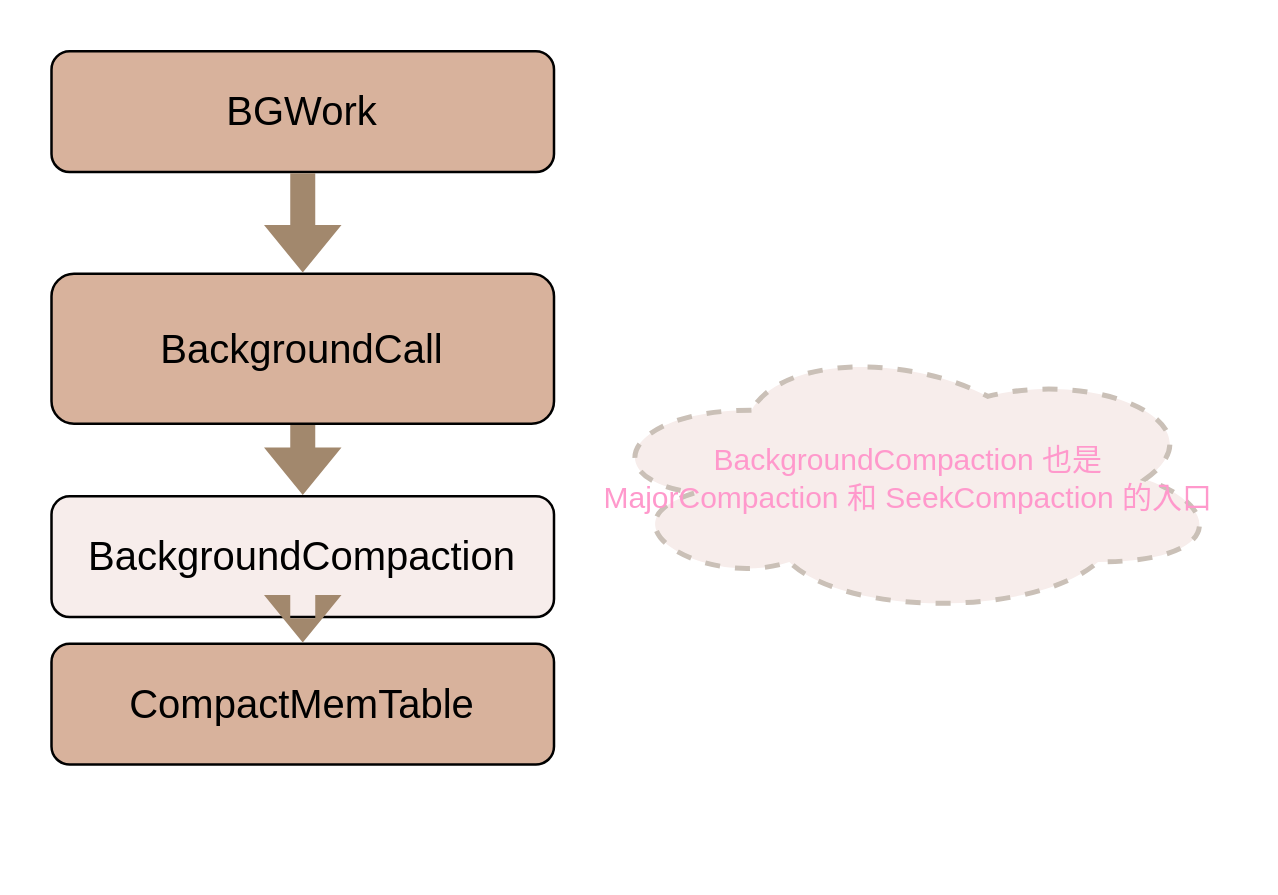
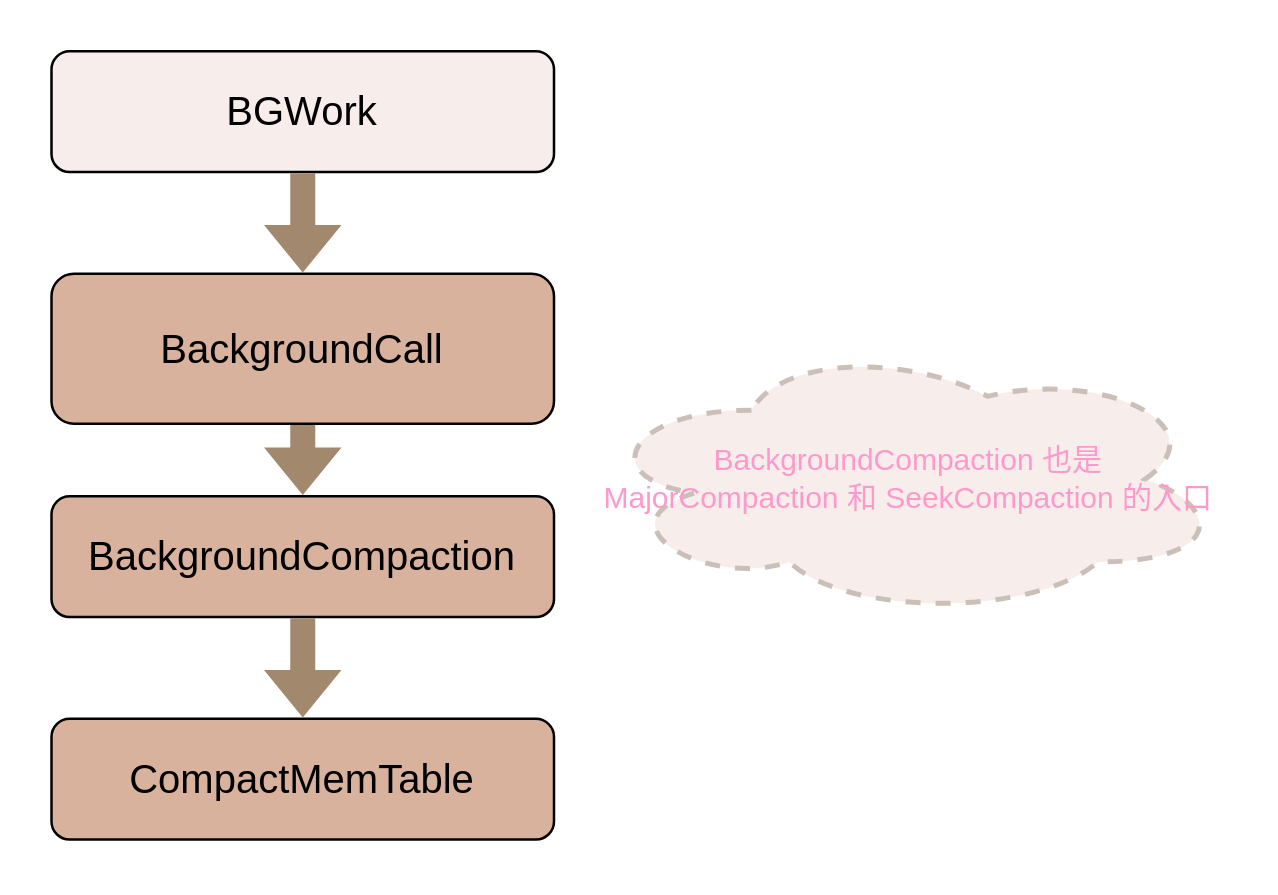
node "BGWork": fillcolor #d8b29c -> #f7edeb
node "BackgroundCompaction": fillcolor #f7edeb -> #d8b29c
node "CompactMemTable": moved (303, 704) -> (303, 779)
